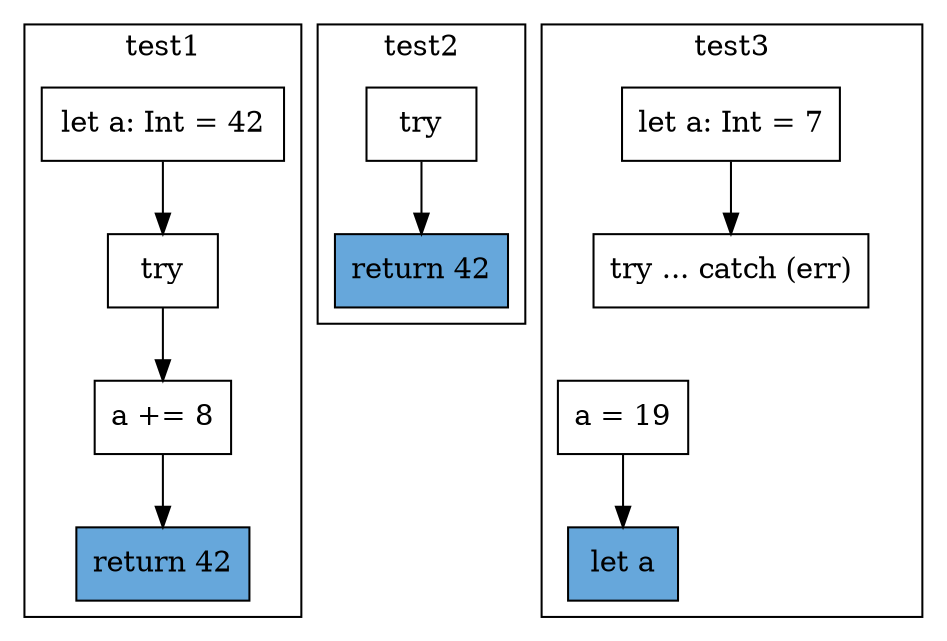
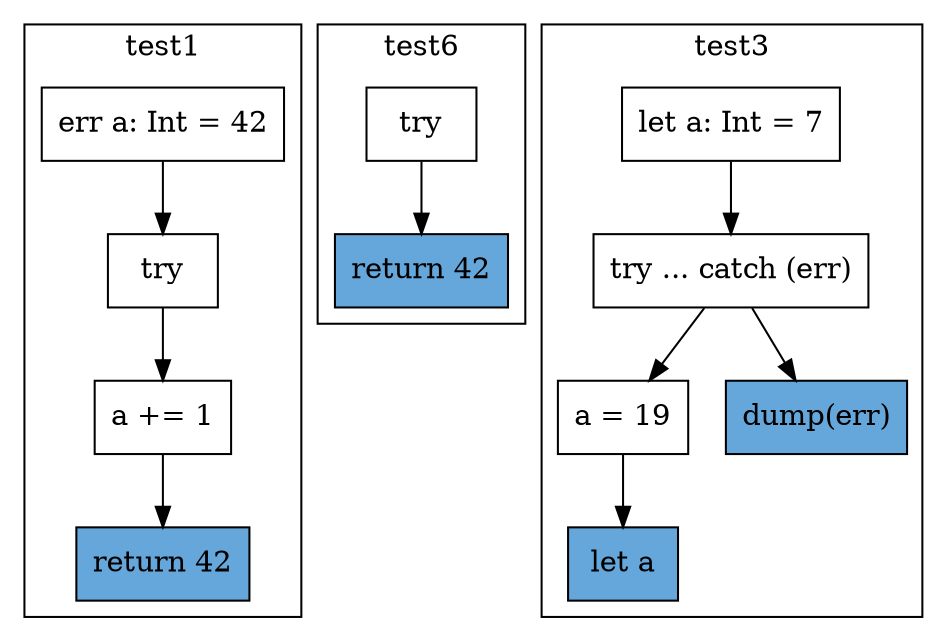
cluster "test2": label "test2" -> "test6"
node "let a: Int = 42": label "let a: Int = 42" -> "err a: Int = 42"
edge "try ... catch (err)" -> "a = 19": added
node "a += 8": label "a += 8" -> "a += 1"
node "dump(err)": added
